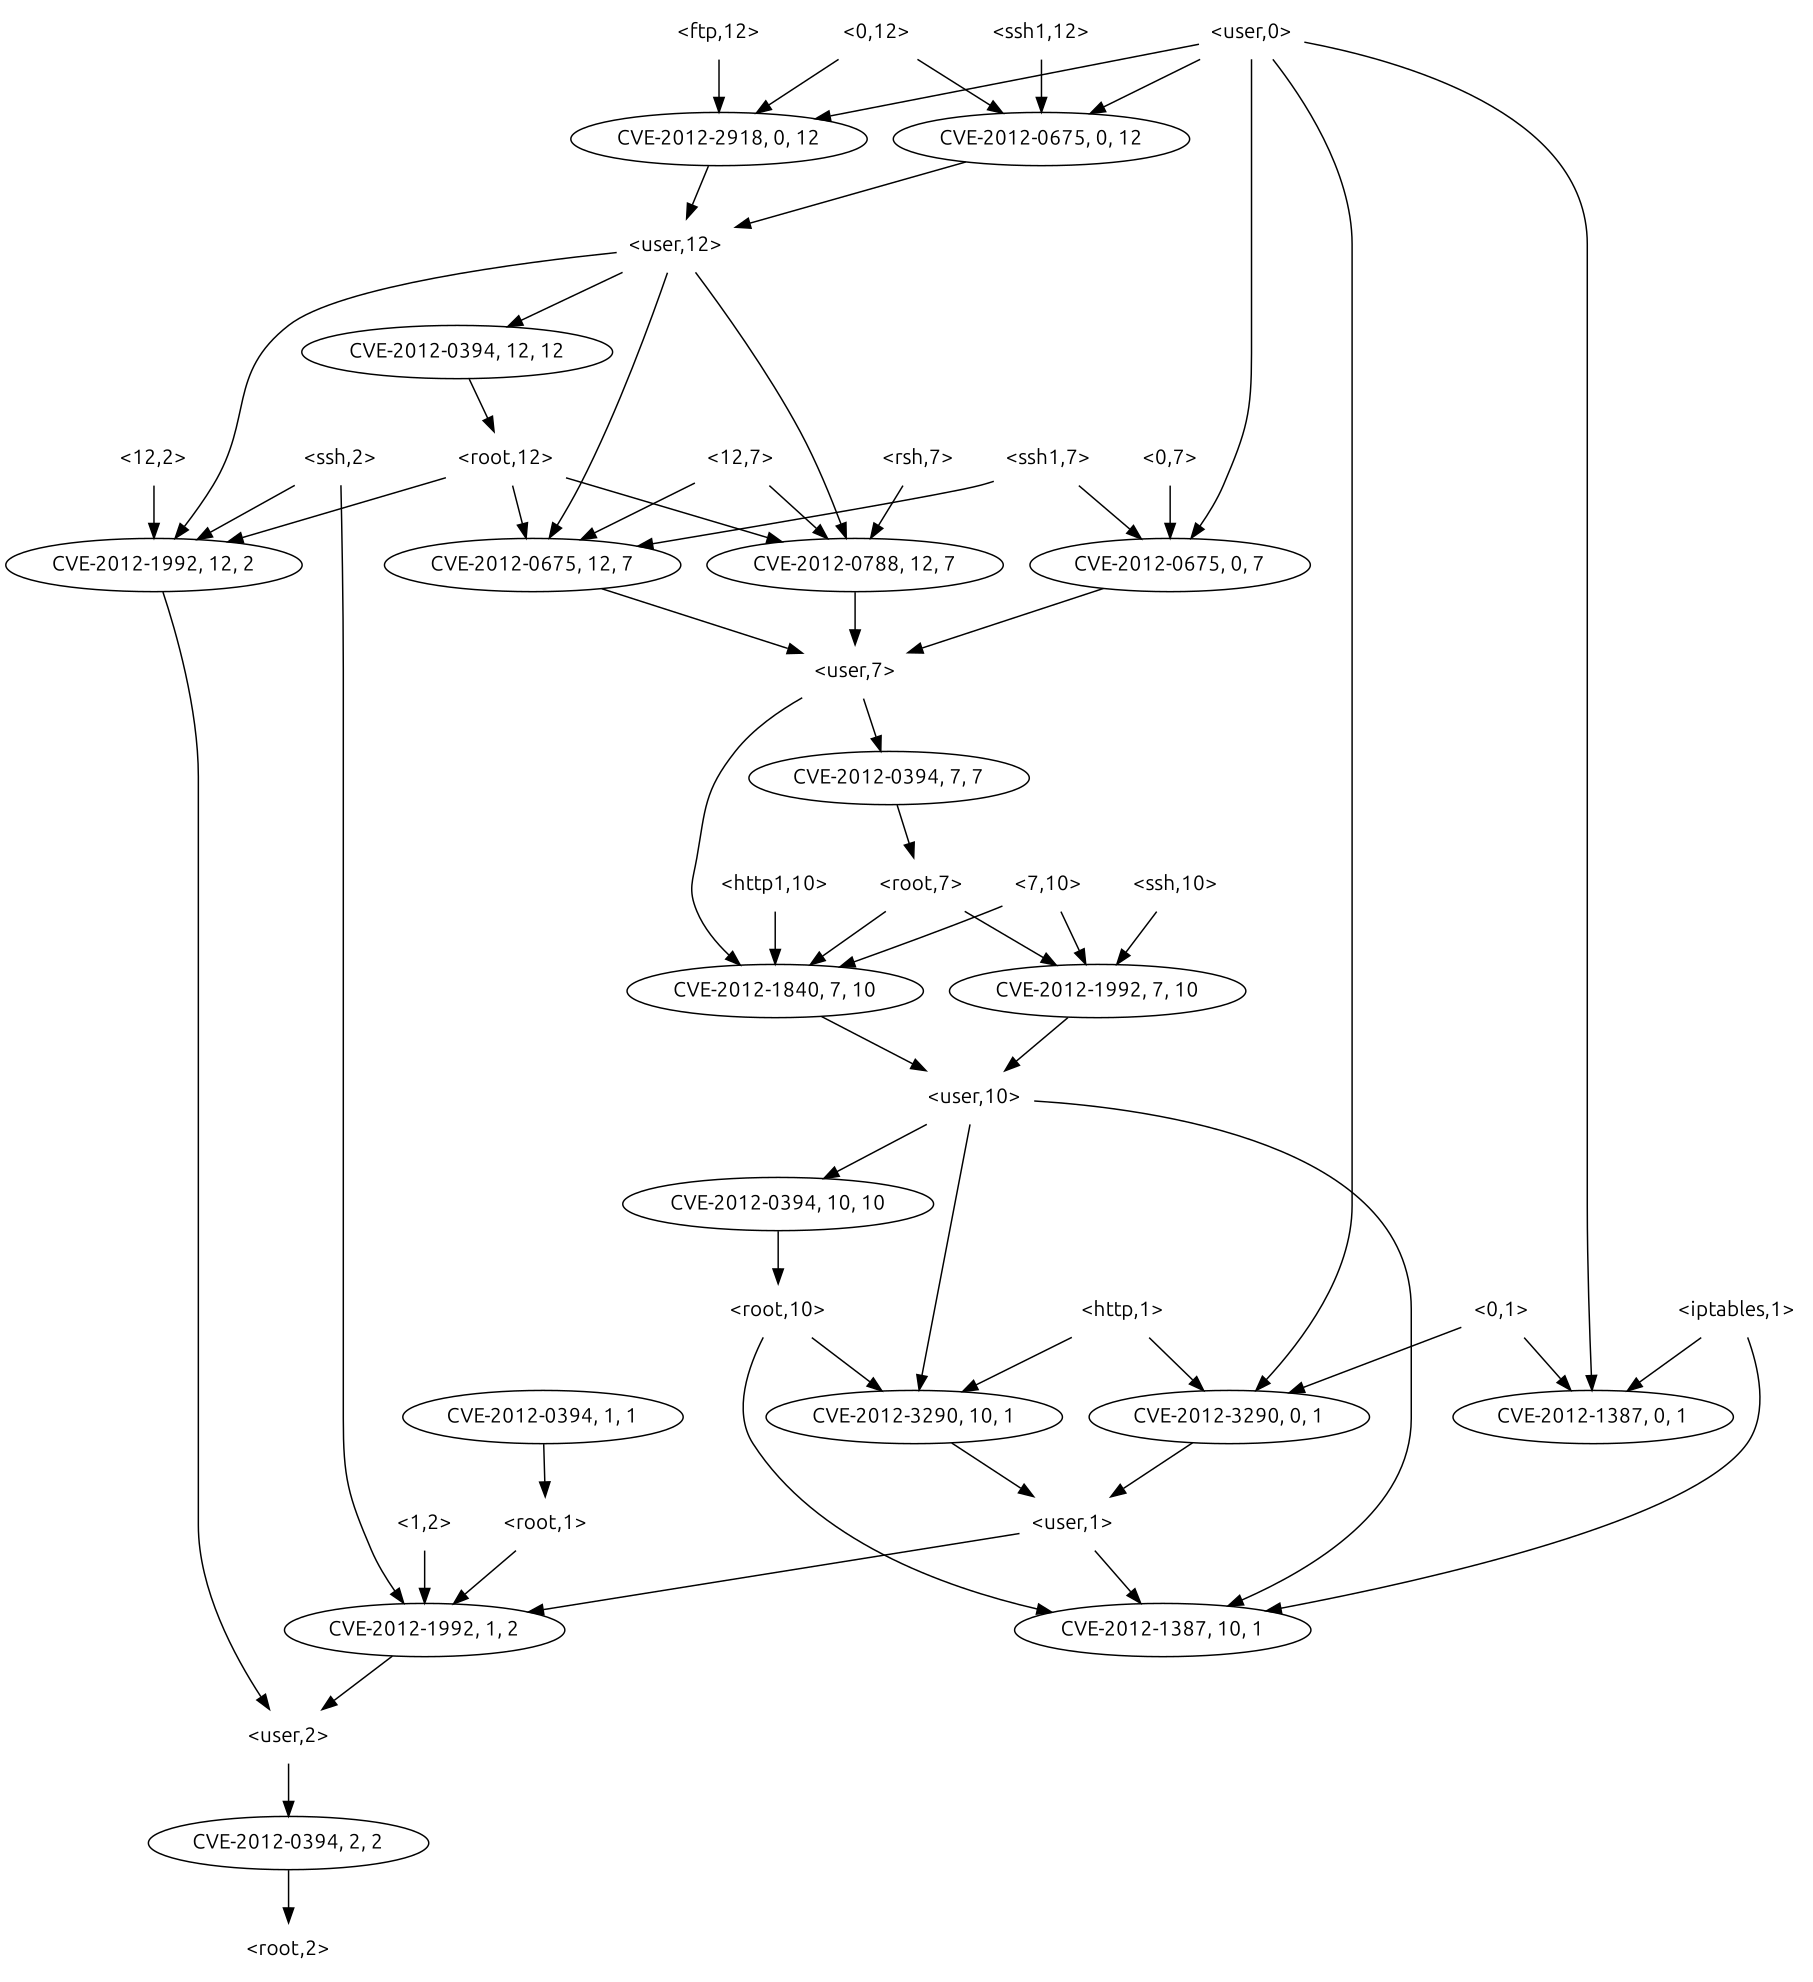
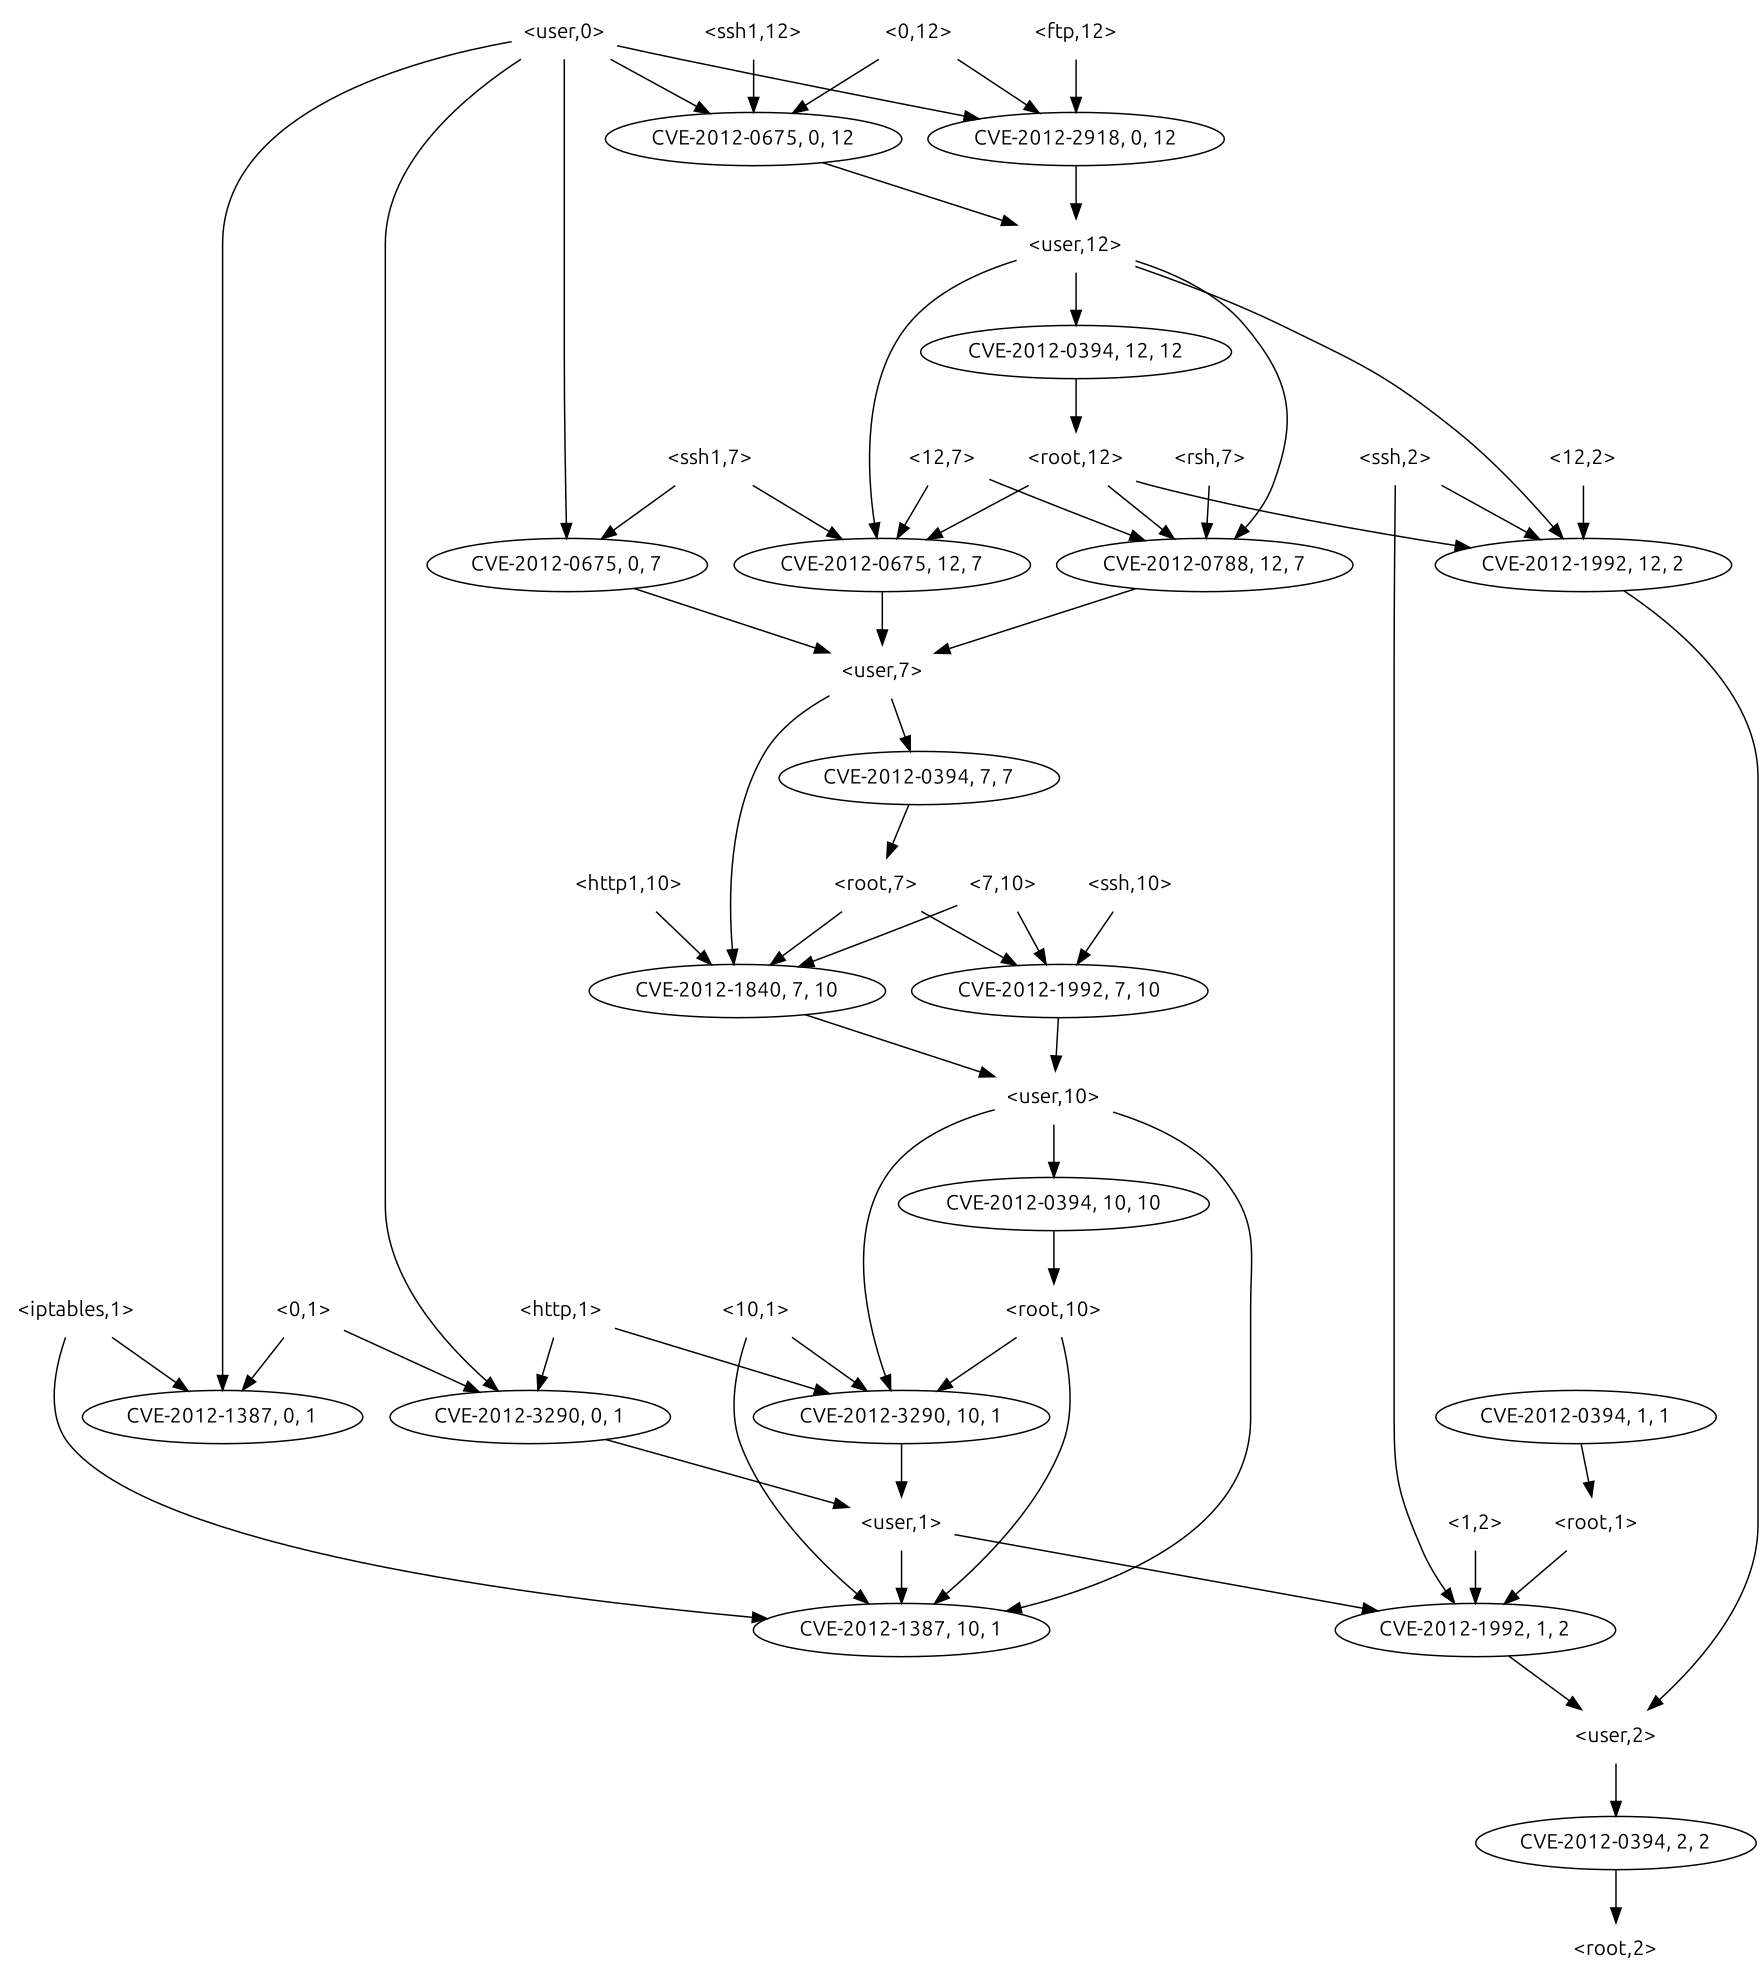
node "<0,7>": removed
node "<10,1>": added
